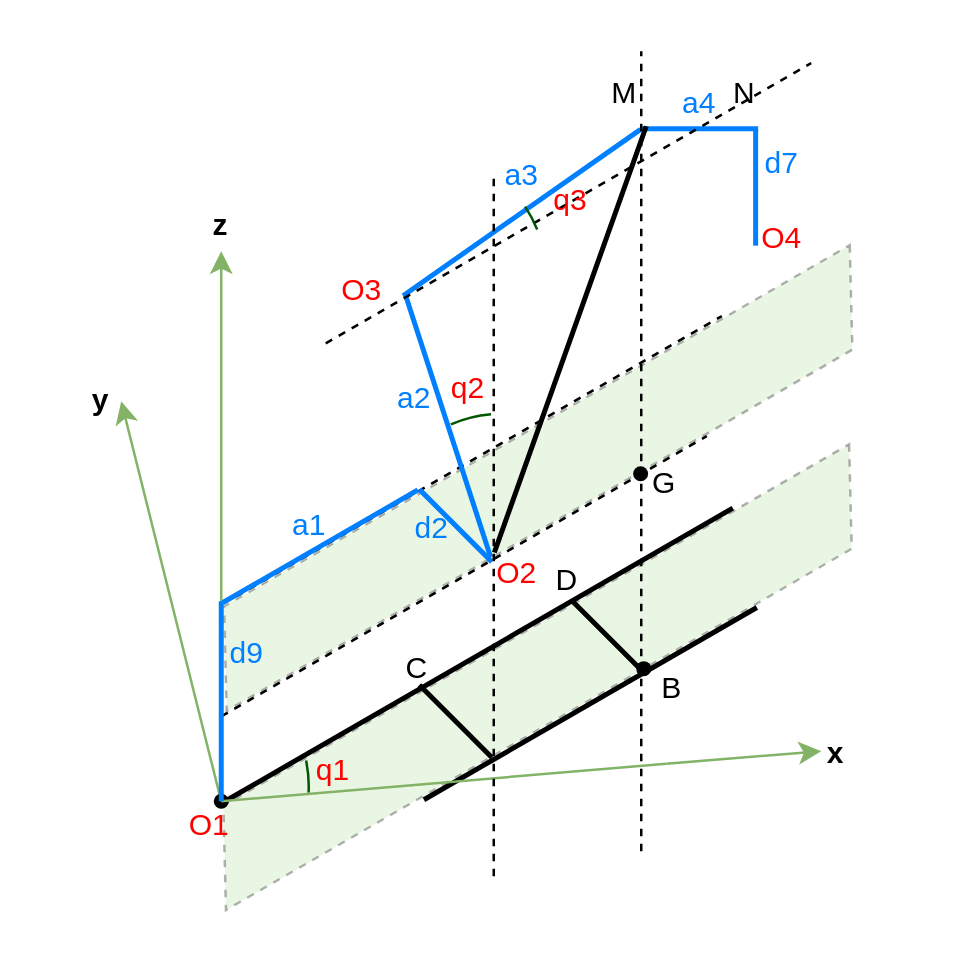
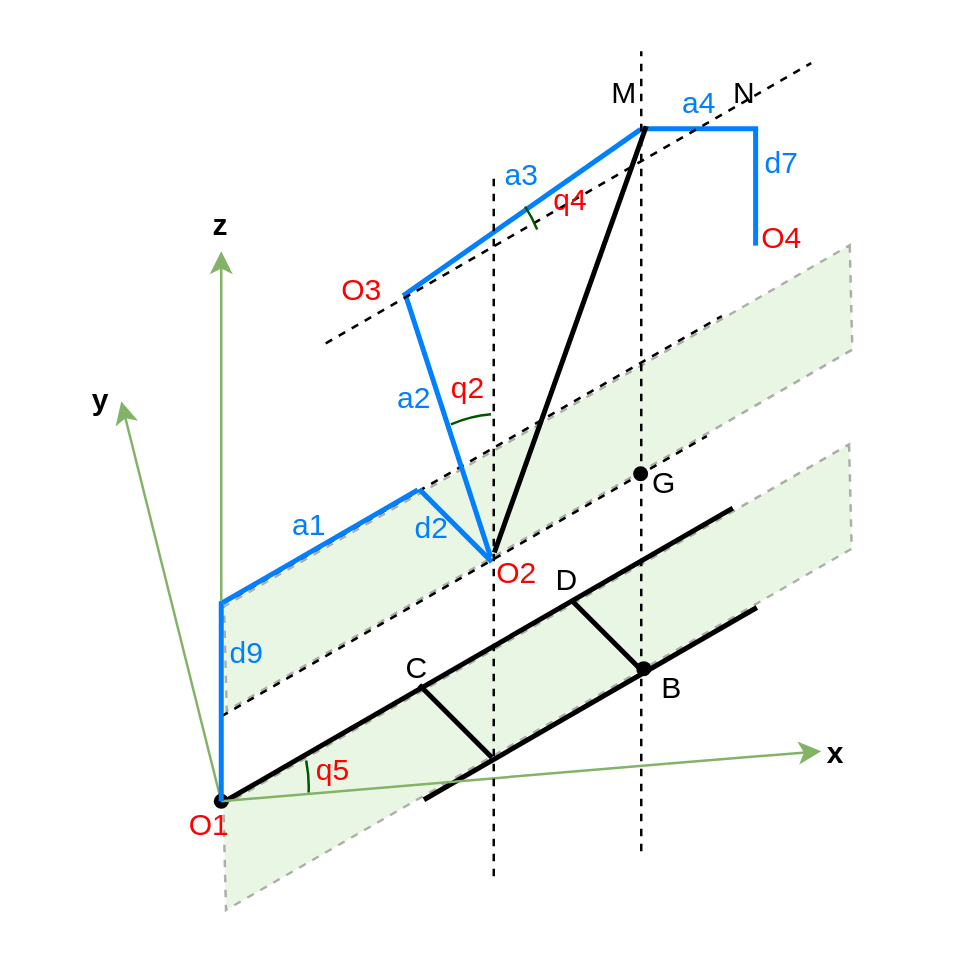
node "q3": label "q3" -> "q4"
node "q1": label "q1" -> "q5"
